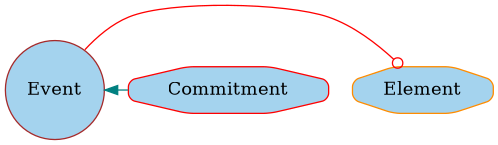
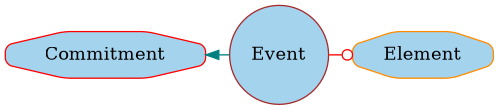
edge "Commitment" -> "Event": reversed
